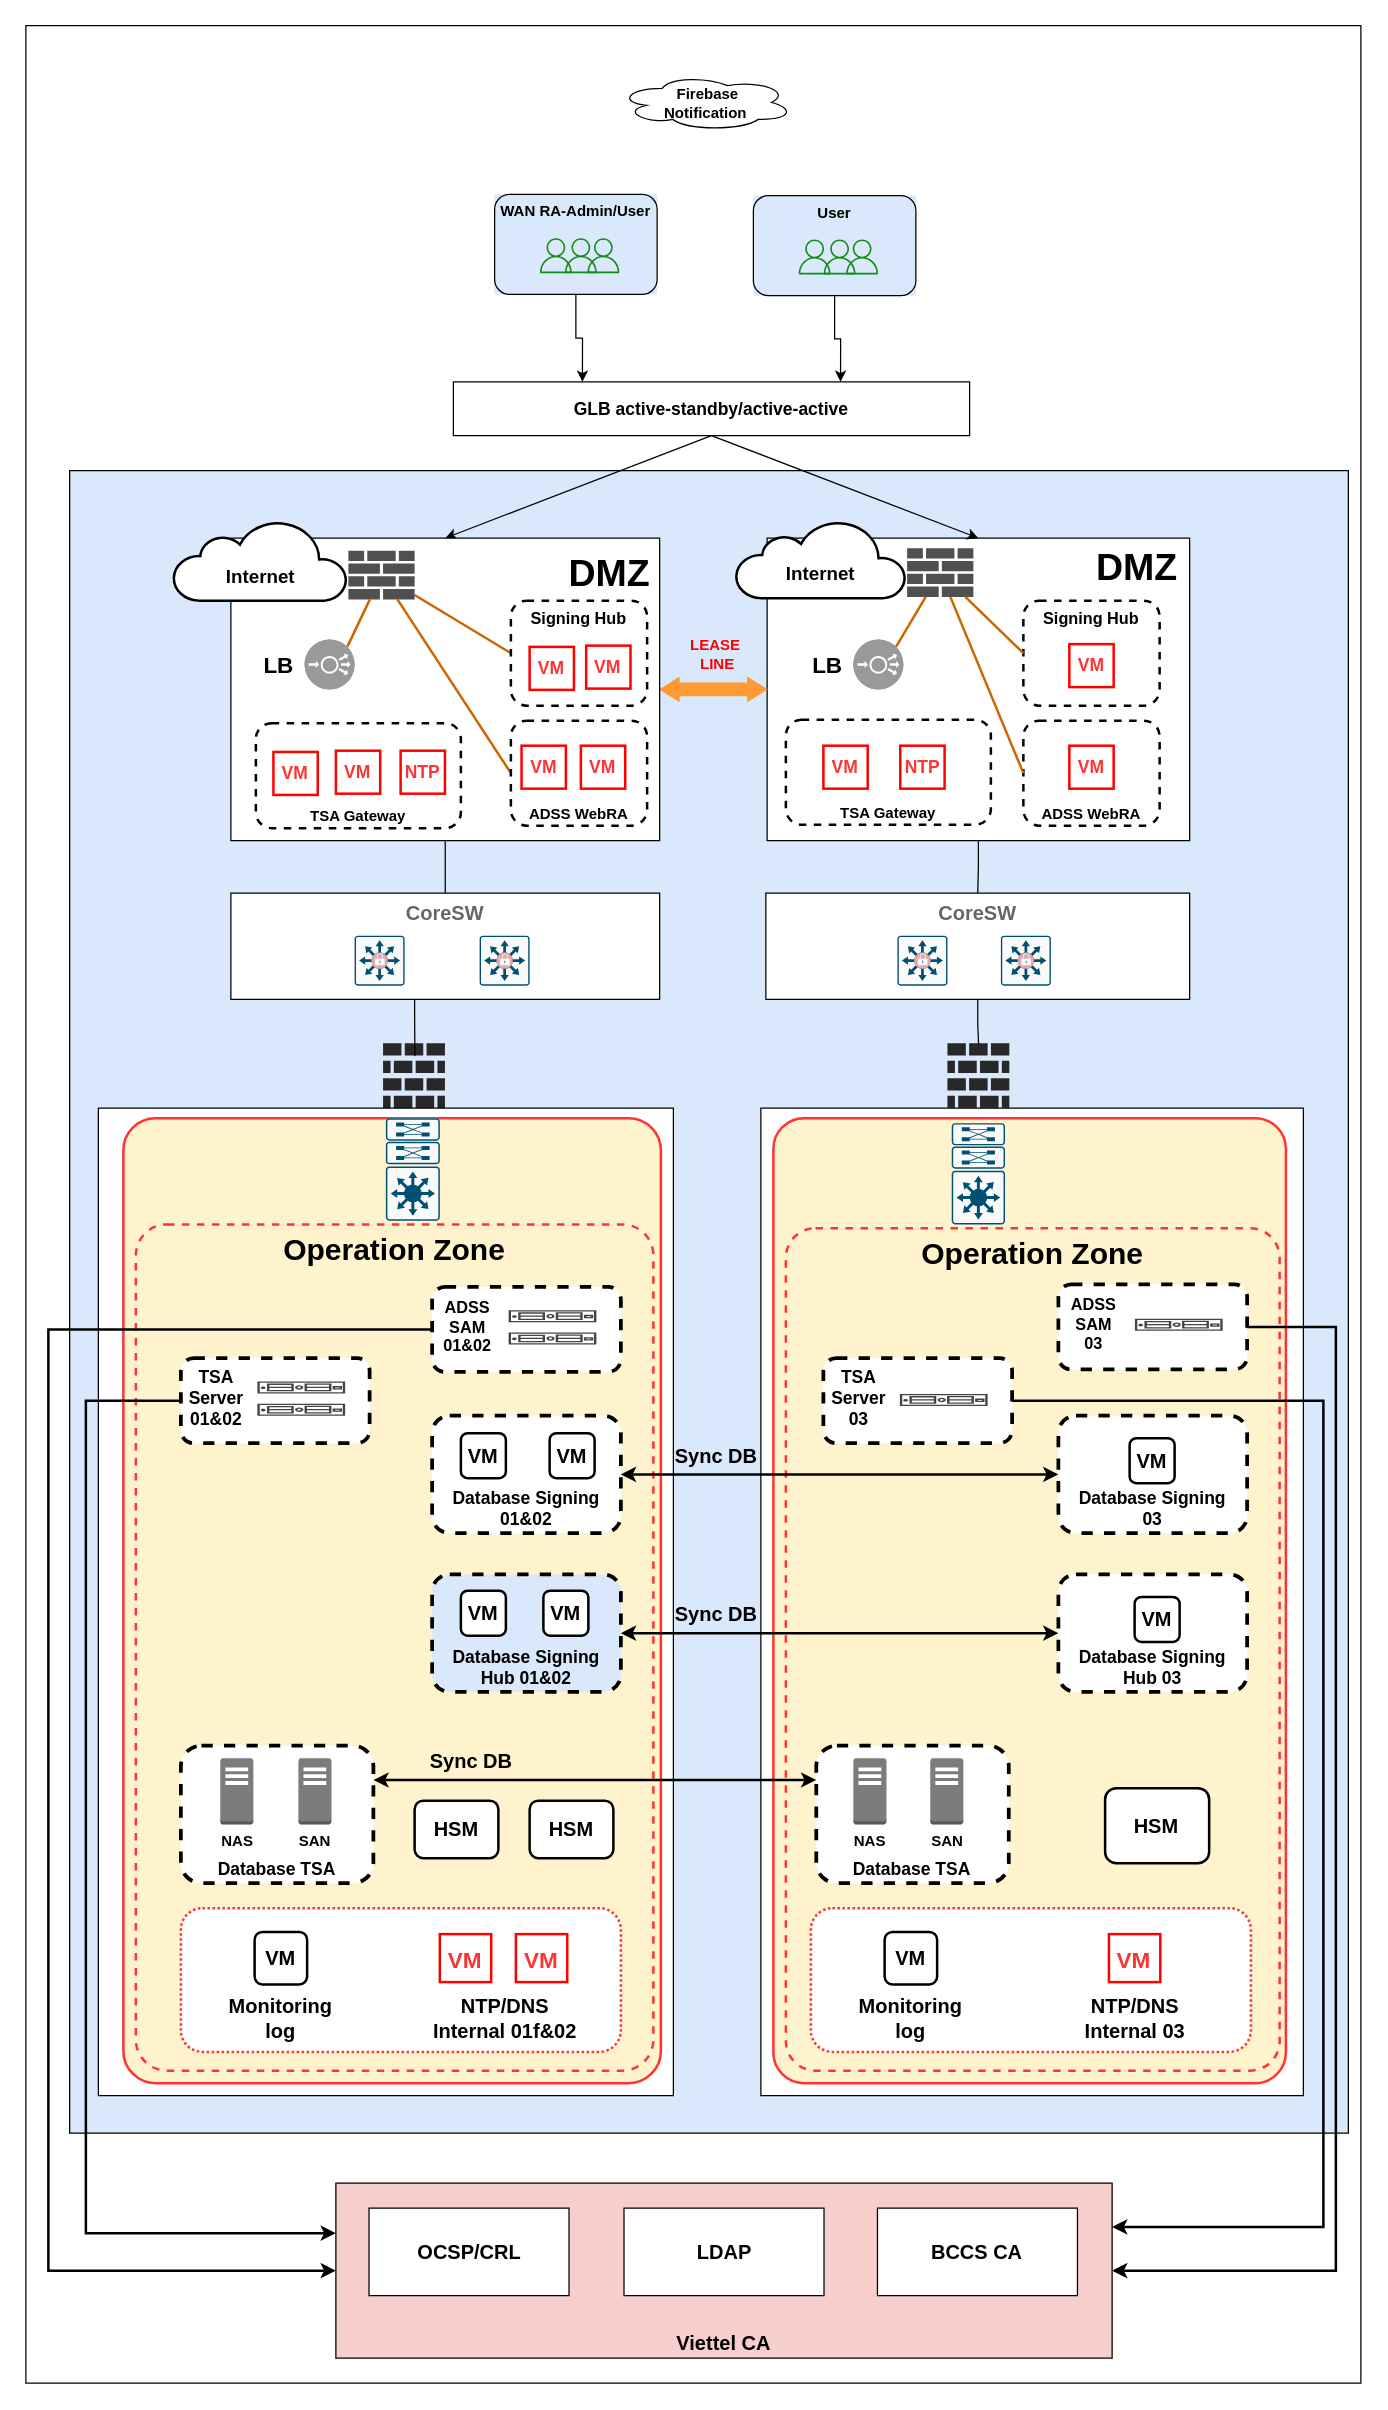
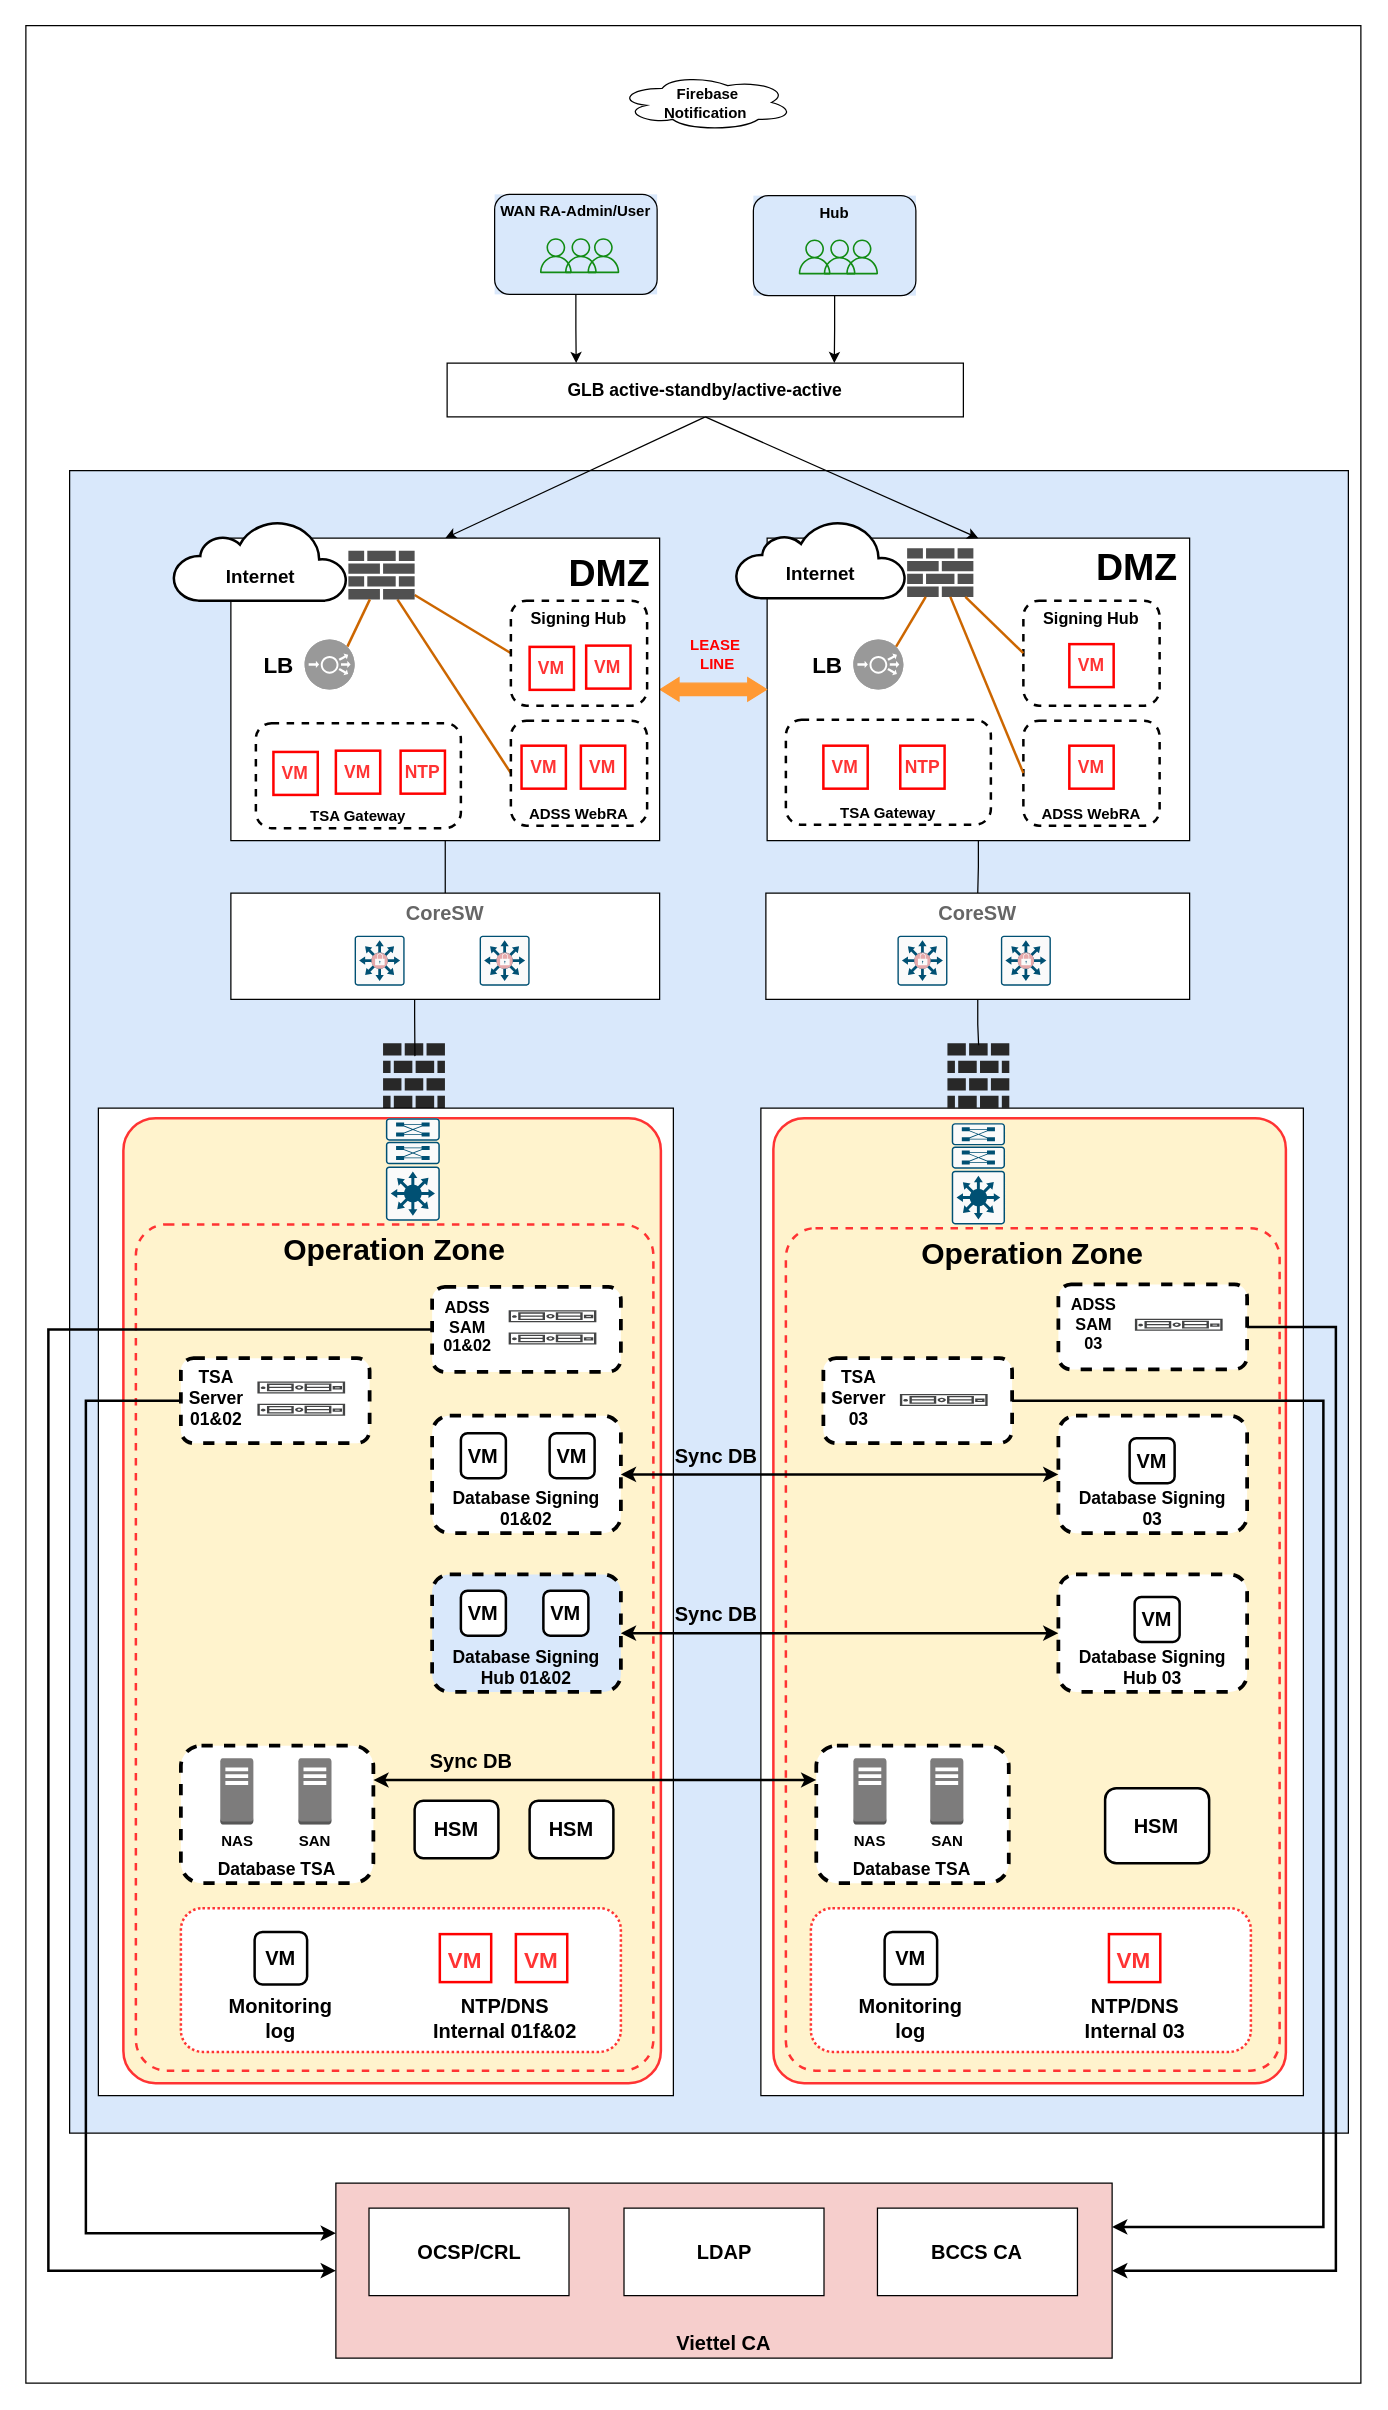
node "User": label "User" -> "Hub"
node "GLB active-standby/active-active": moved (711, 409) -> (705, 390)
